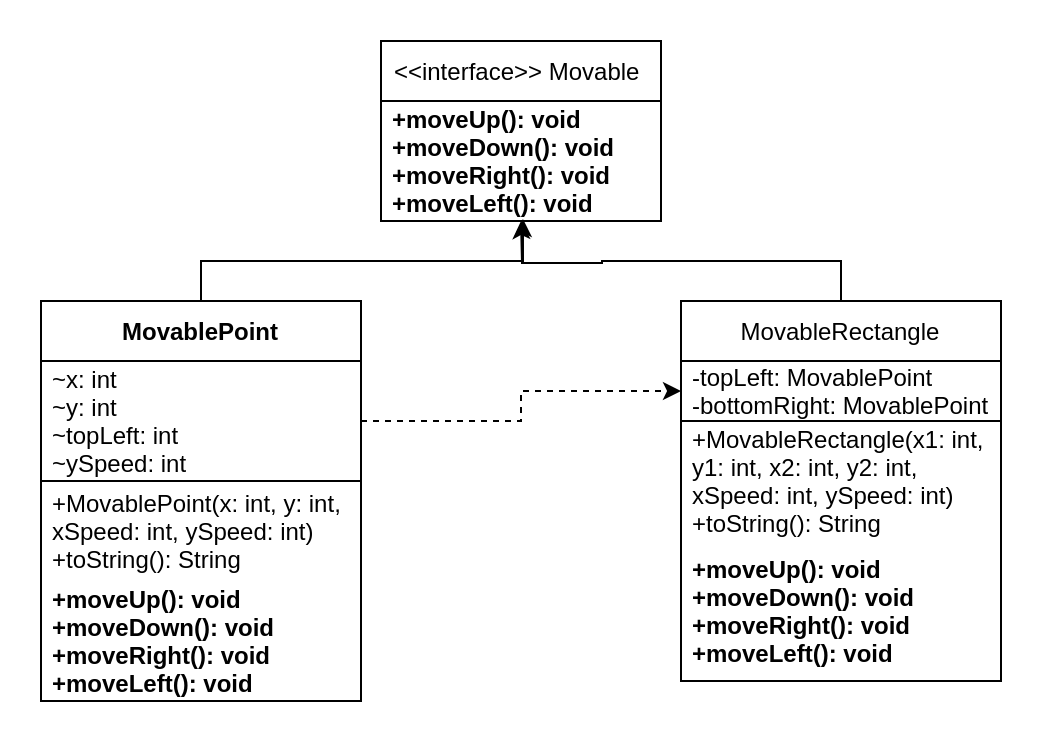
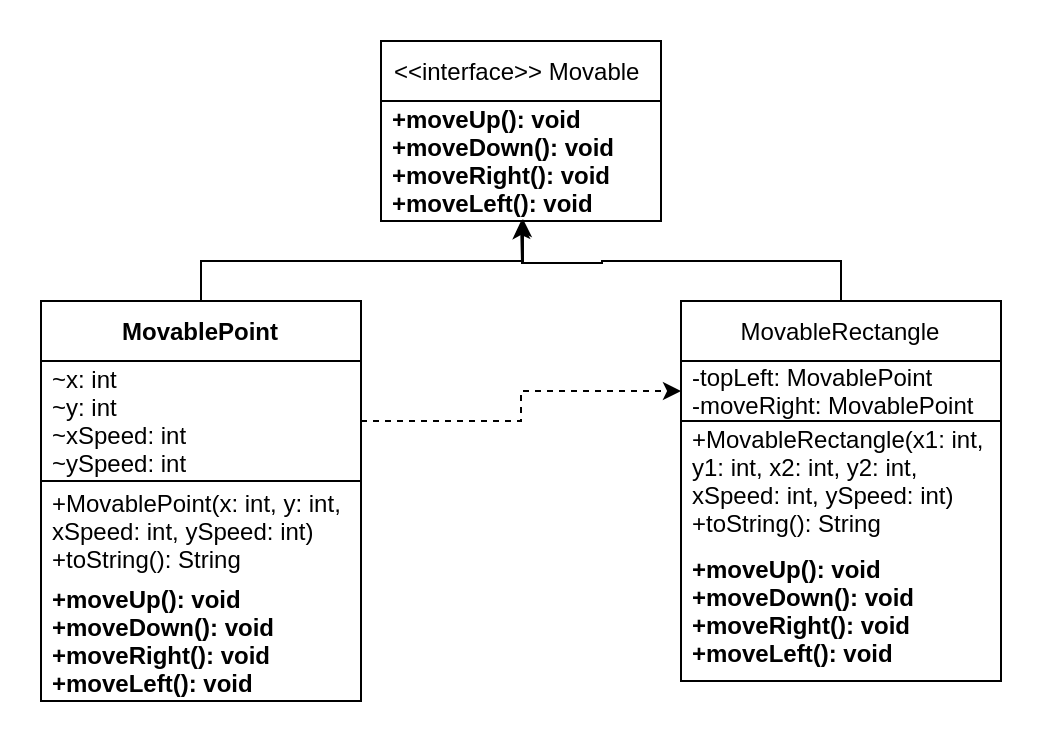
node "-topLeft: MovablePoint -bottomRight: MovablePoint": label "-topLeft: MovablePoint -bottomRight: MovablePoint" -> "-topLeft: MovablePoint -moveRight: MovablePoint"
node "~x: int ~y: int ~topLeft: int ~ySpeed: int": label "~x: int ~y: int ~topLeft: int ~ySpeed: int" -> "~x: int ~y: int ~xSpeed: int ~ySpeed: int"
